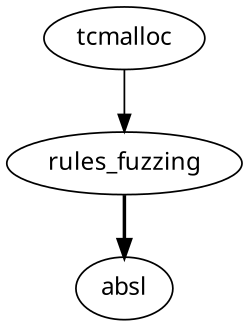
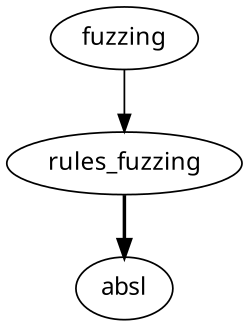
node "tcmalloc": label "tcmalloc" -> "fuzzing"
